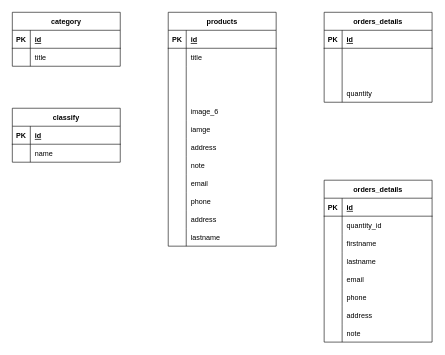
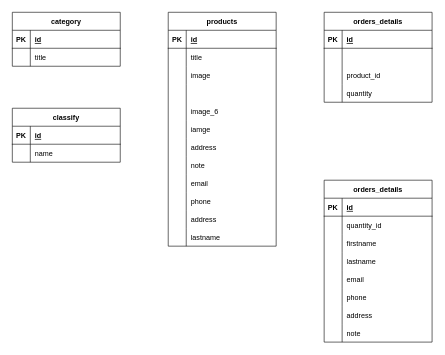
node "image": added
node "product_id": added
